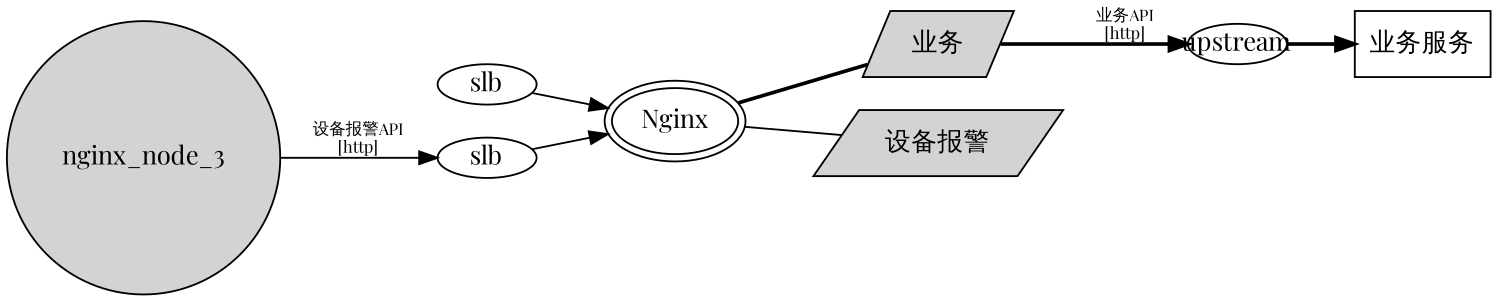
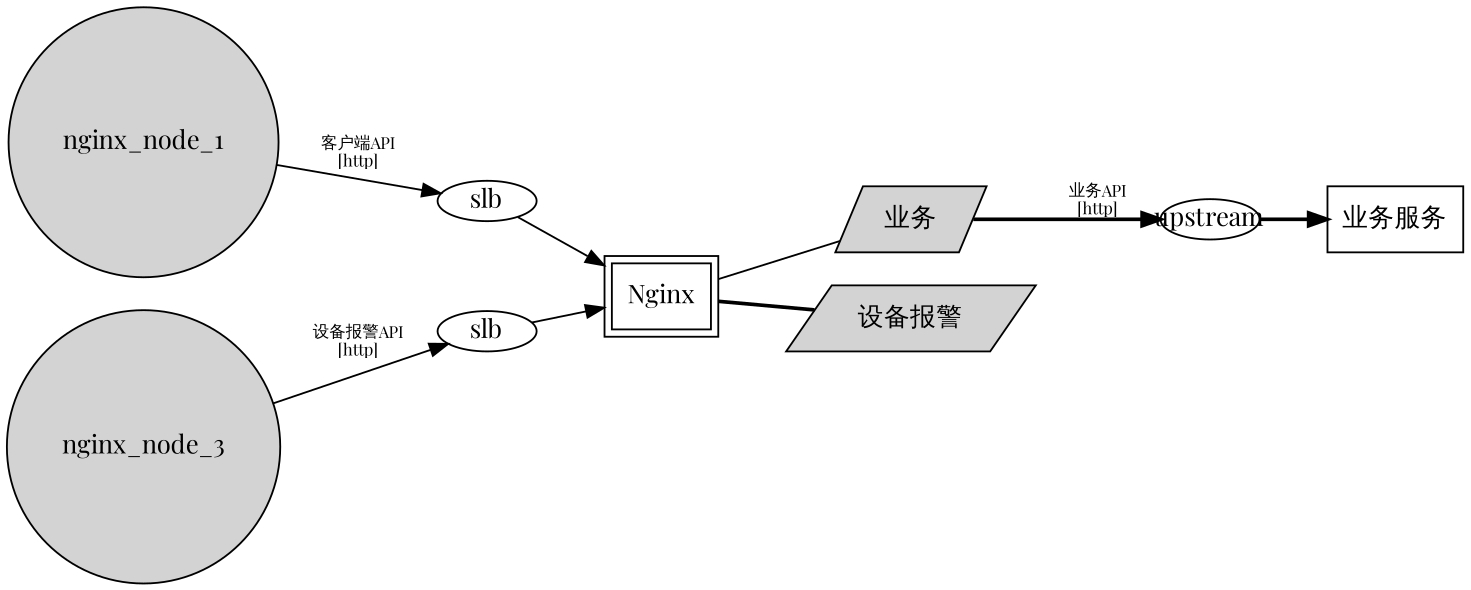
edge "业务" -- "Nginx": style bold -> solid
node "Nginx": shape ellipse -> box
edge "Nginx" -- "设备报警": style solid -> bold
node "nginx_node_1": added
